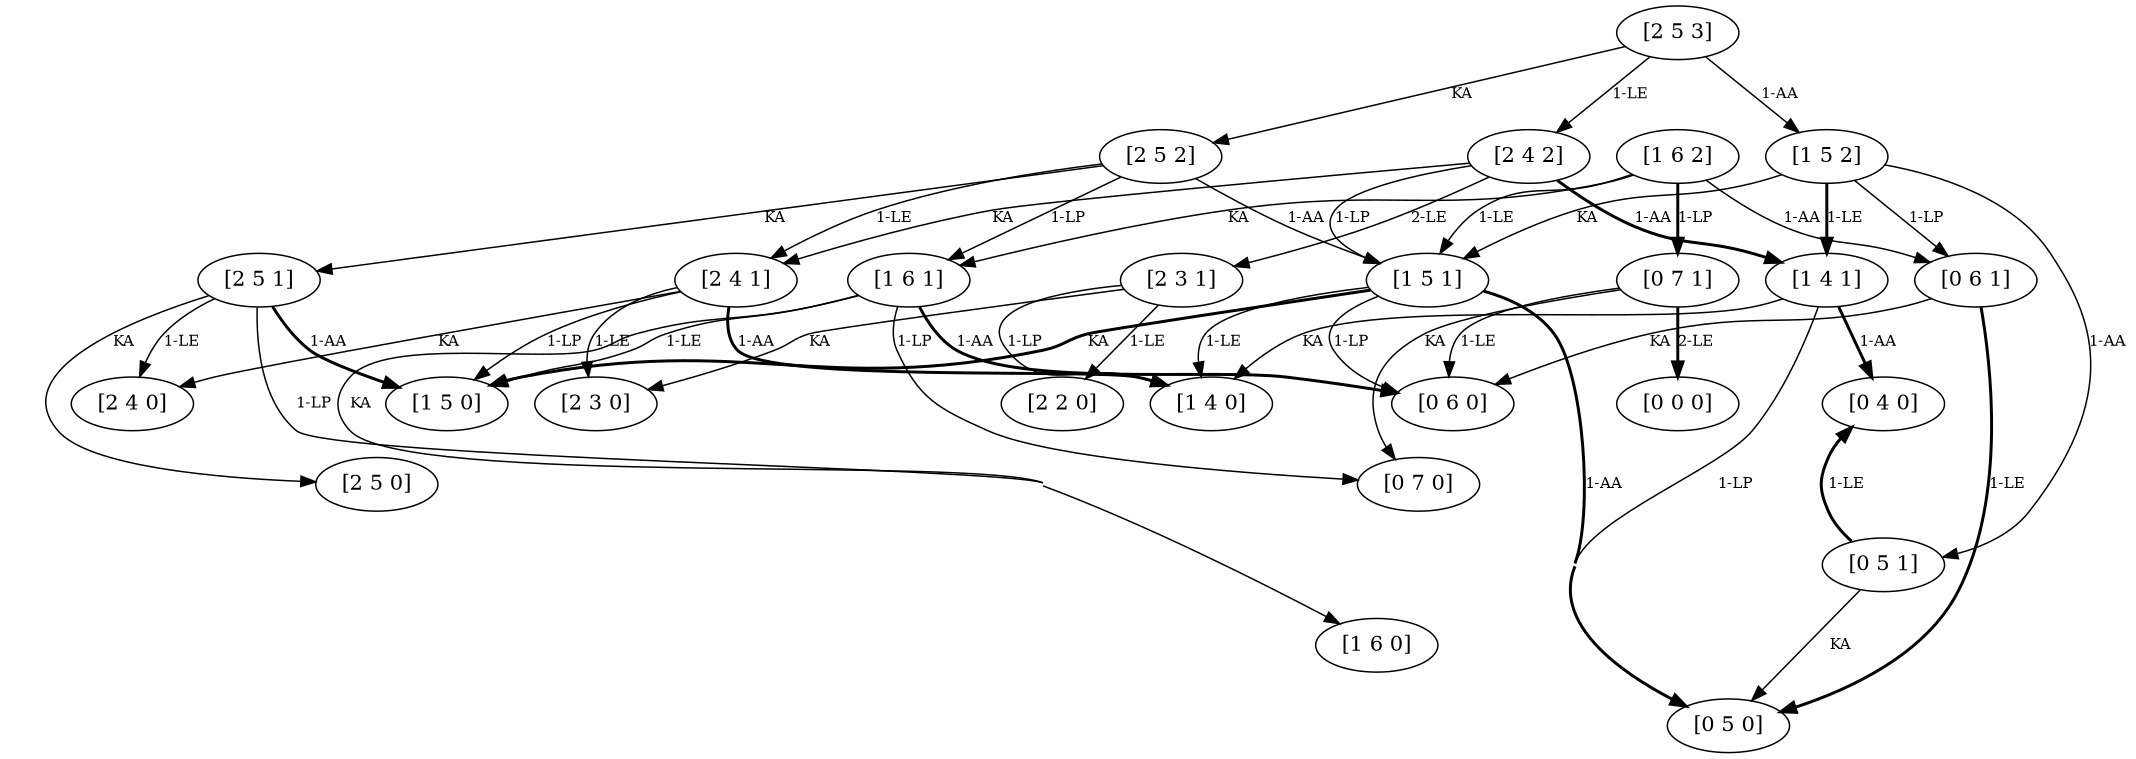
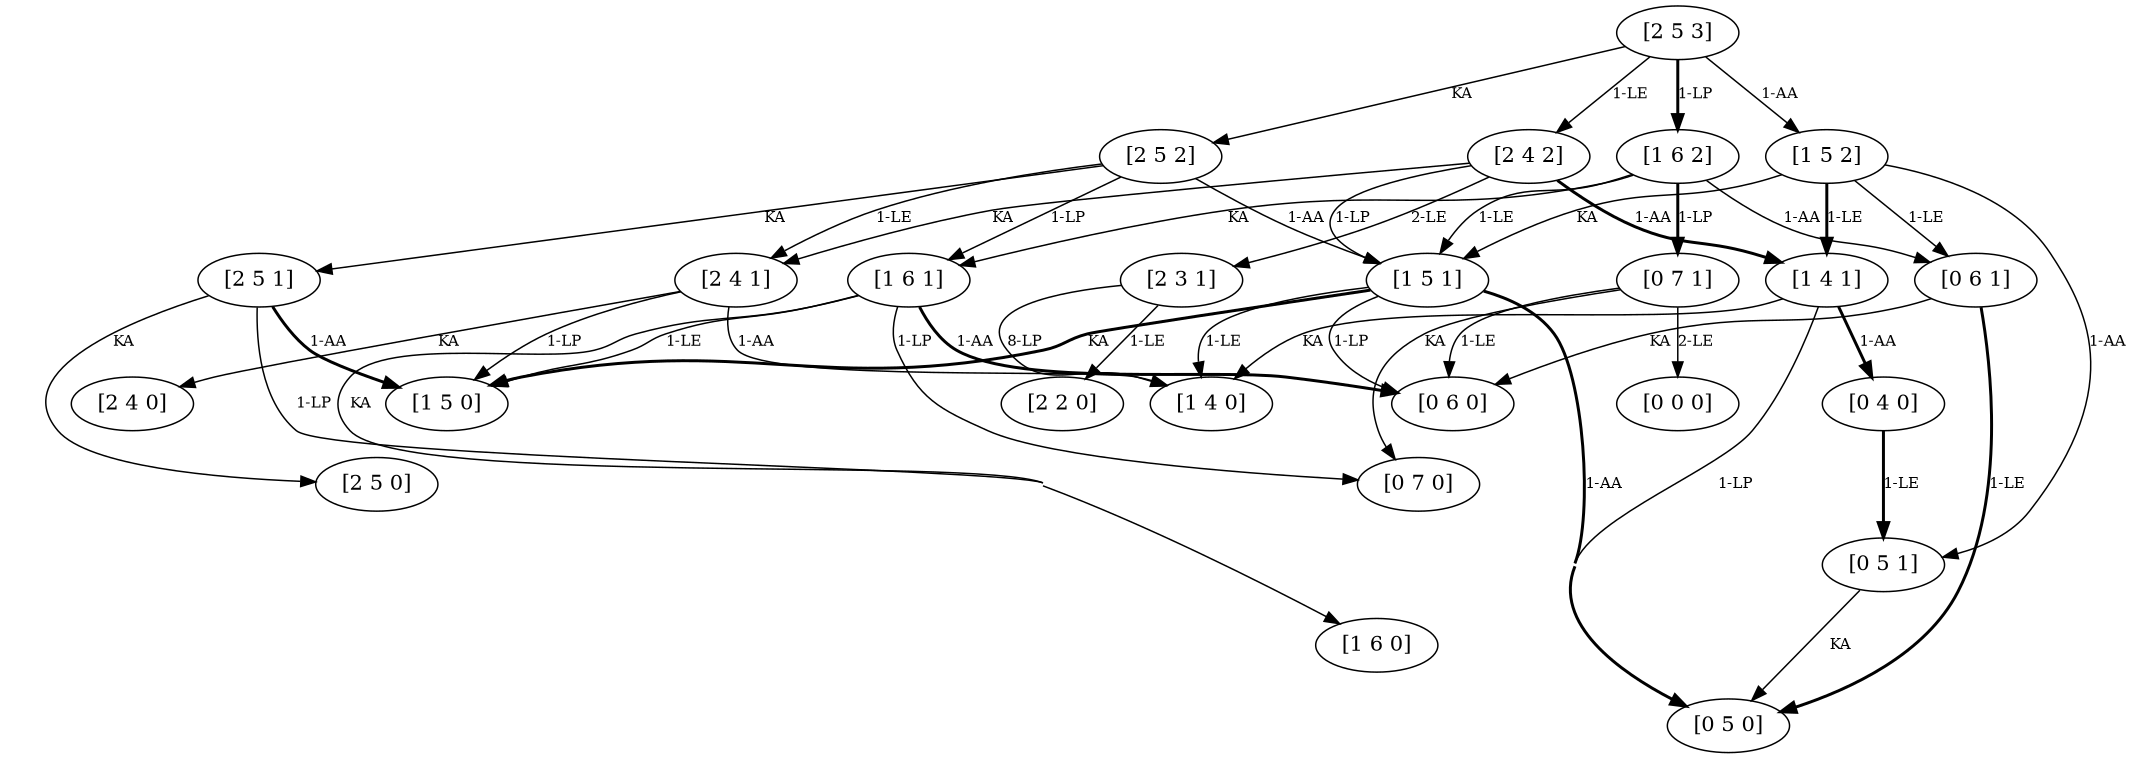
edge "[2 5 3]" -> "[1 6 2]": added, label "1-LP"
edge "[1 5 2]" -> "[0 6 1]": label "1-LP" -> "1-LE"
edge "[2 5 1]" -> "[2 4 0]": removed, label "1-LE"
edge "[0 7 1]" -> "[0 0 0]": style bold -> solid
edge "[2 3 1]" -> "[1 4 0]": label "1-LP" -> "8-LP"
edge "[2 4 1]" -> "[1 4 0]": style bold -> solid
node "[2 3 0]": removed
edge "[0 5 1]" -> "[0 4 0]": reversed
